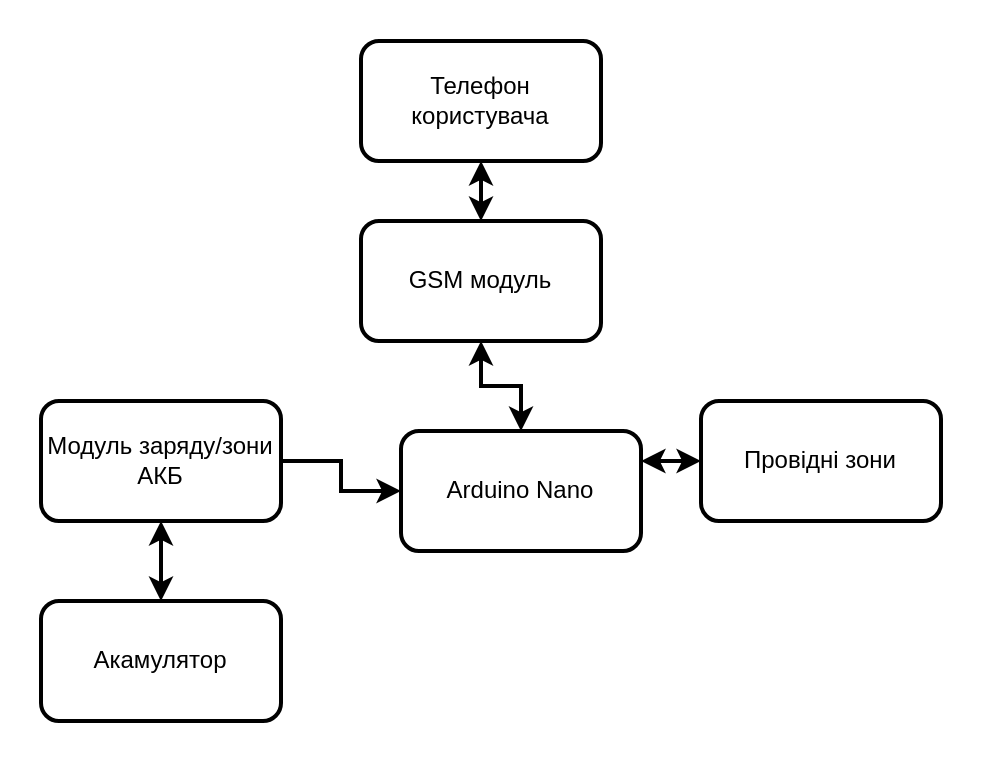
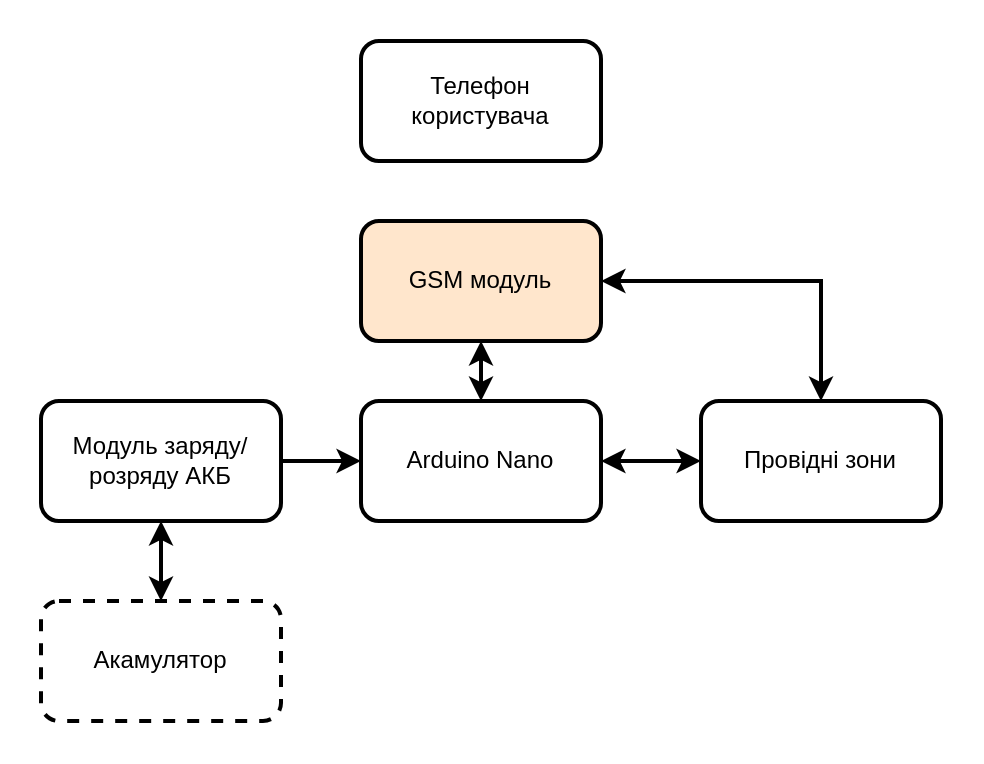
edge "Телефон користувача" -- "GSM модуль": now "Провідні зони" -- "GSM модуль"
node "GSM модуль": fillcolor #ffffff -> #ffe6cc
node "Модуль заряду/зони АКБ": label "Модуль заряду/зони АКБ" -> "Модуль заряду/розряду АКБ"
node "Arduino Nano": moved (521, 491) -> (481, 461)
node "Акамулятор": style solid -> dashed
